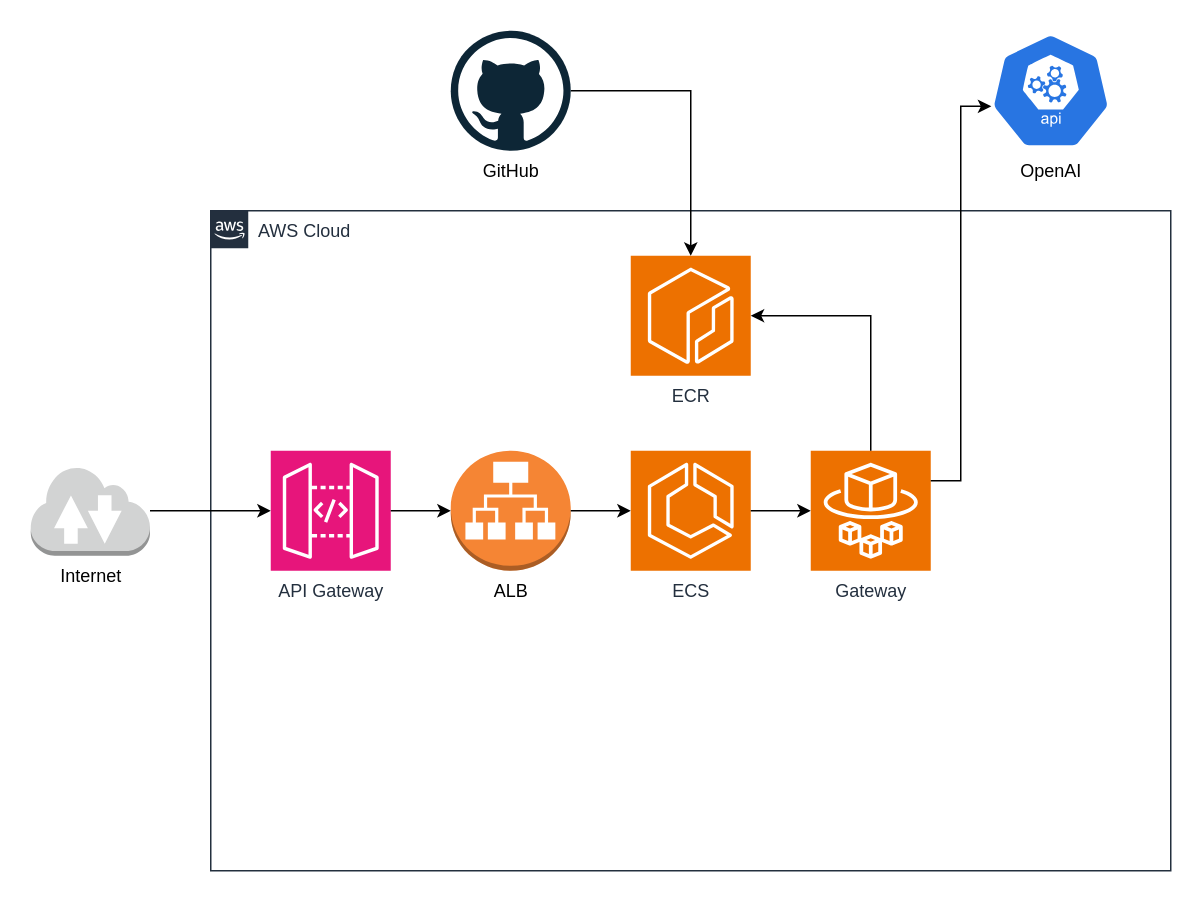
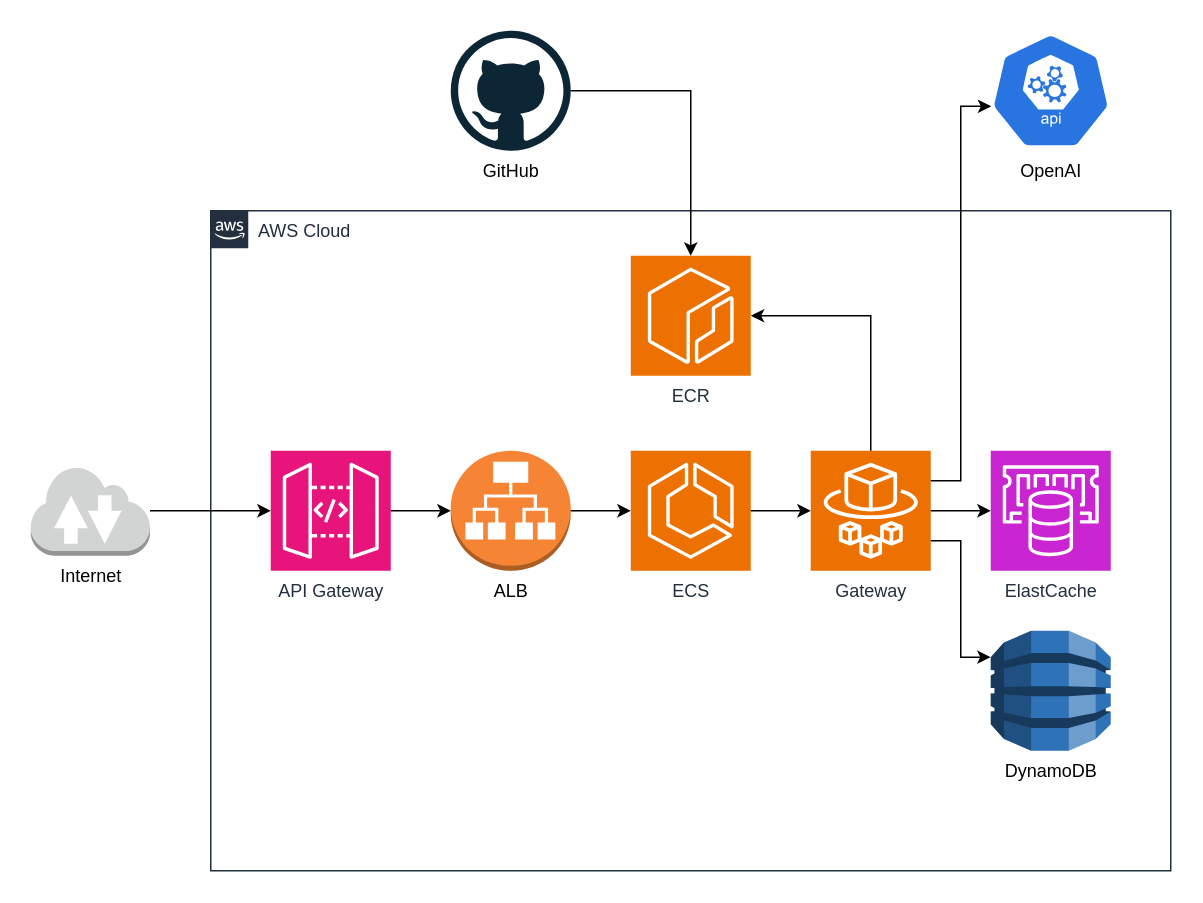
edge "Gateway" -> "ElastCache": added
node "ElastCache": added
edge "Gateway" -> "DynamoDB": added
node "DynamoDB": added
